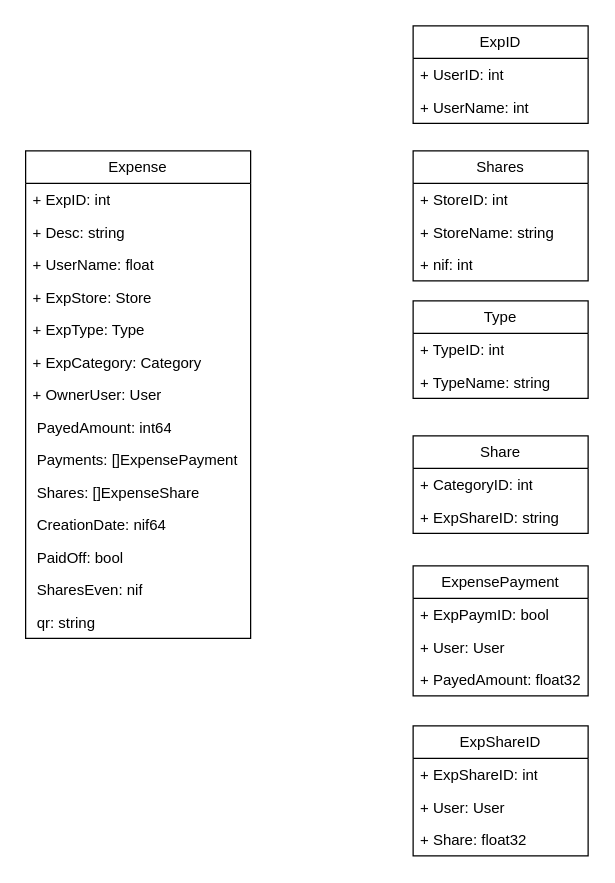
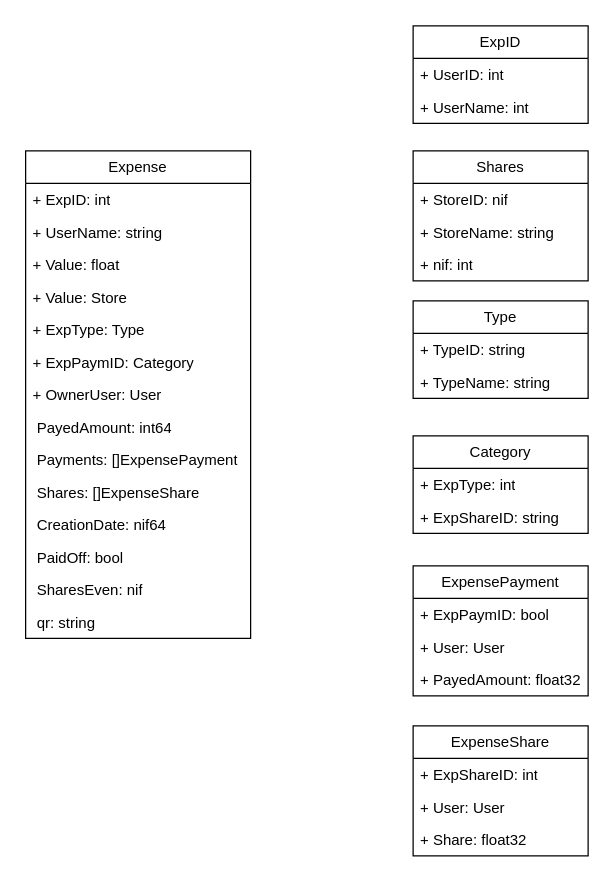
node "+ StoreID: int": label "+ StoreID: int" -> "+ StoreID: nif"
node "+ Desc: string": label "+ Desc: string" -> "+ UserName: string"
node "+ UserName: float": label "+ UserName: float" -> "+ Value: float"
node "+ ExpStore: Store": label "+ ExpStore: Store" -> "+ Value: Store"
node "+ TypeID: int": label "+ TypeID: int" -> "+ TypeID: string"
node "+ ExpCategory: Category": label "+ ExpCategory: Category" -> "+ ExpPaymID: Category"
node "Share": label "Share" -> "Category"
node "+ CategoryID: int": label "+ CategoryID: int" -> "+ ExpType: int"
node "ExpShareID": label "ExpShareID" -> "ExpenseShare"
